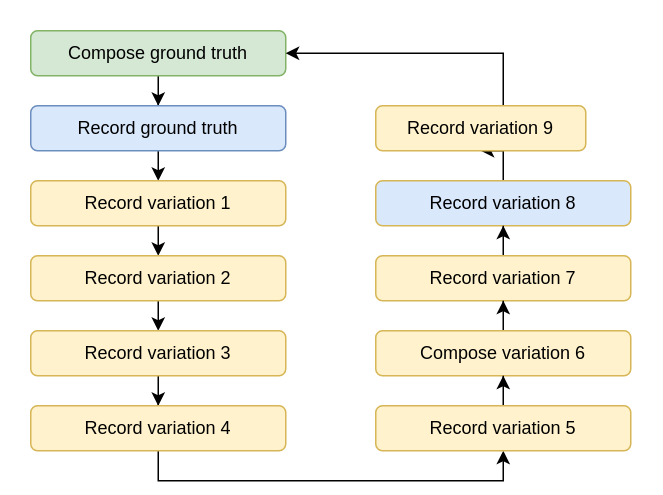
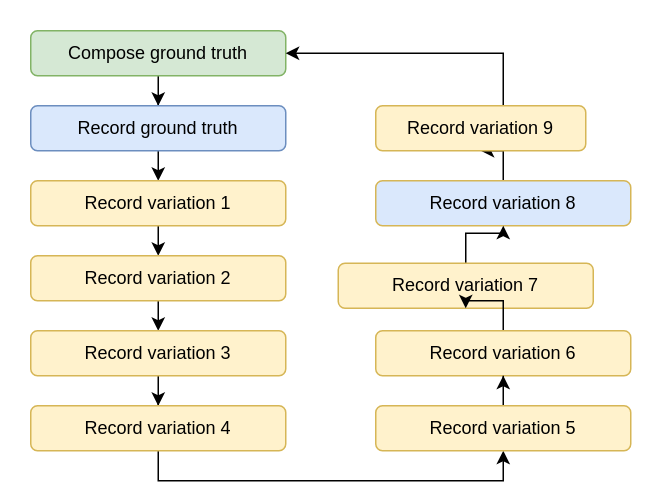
node "Record variation 7": moved (503, 278) -> (466, 286)
node "Compose variation 6": label "Compose variation 6" -> "Record variation 6"
